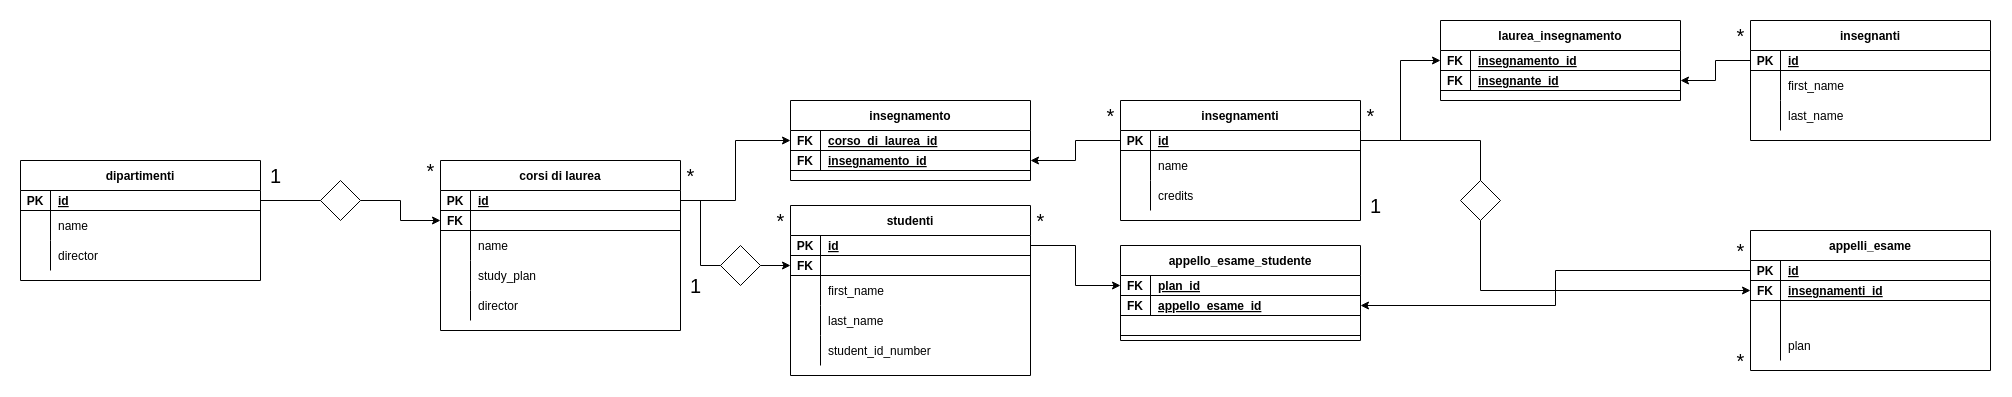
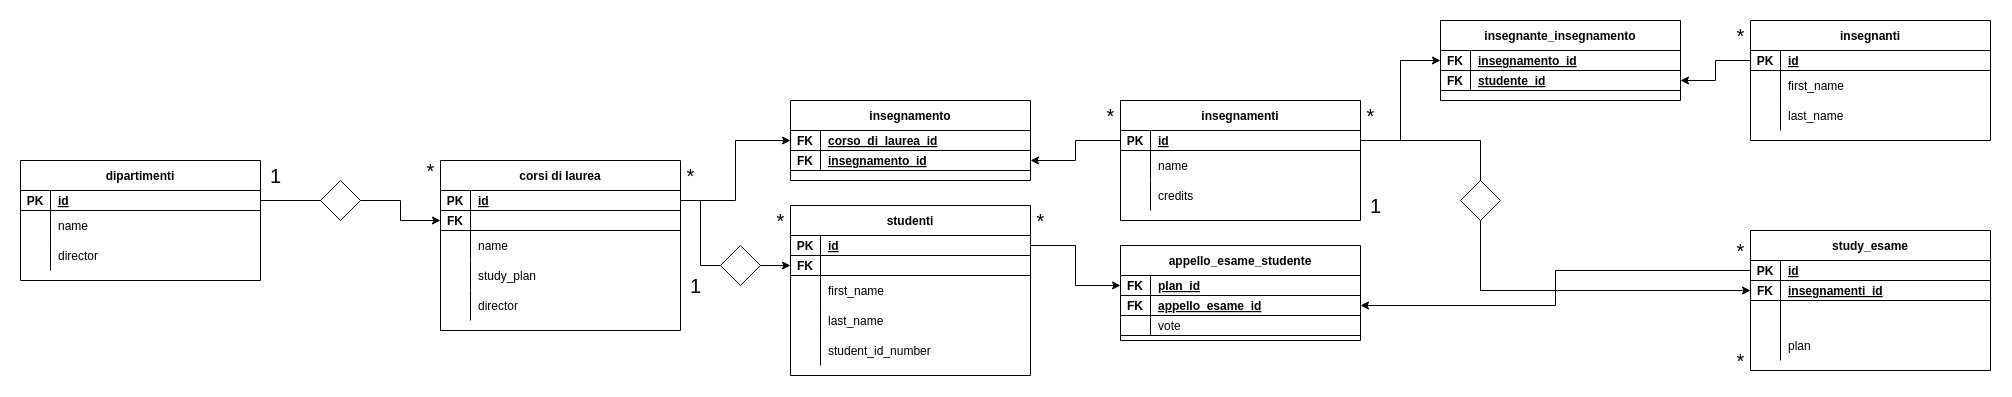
node "laurea_insegnamento": label "laurea_insegnamento" -> "insegnante_insegnamento"
node "insegnante_id": label "insegnante_id" -> "studente_id"
node "appelli_esame": label "appelli_esame" -> "study_esame"
node "vote": added
